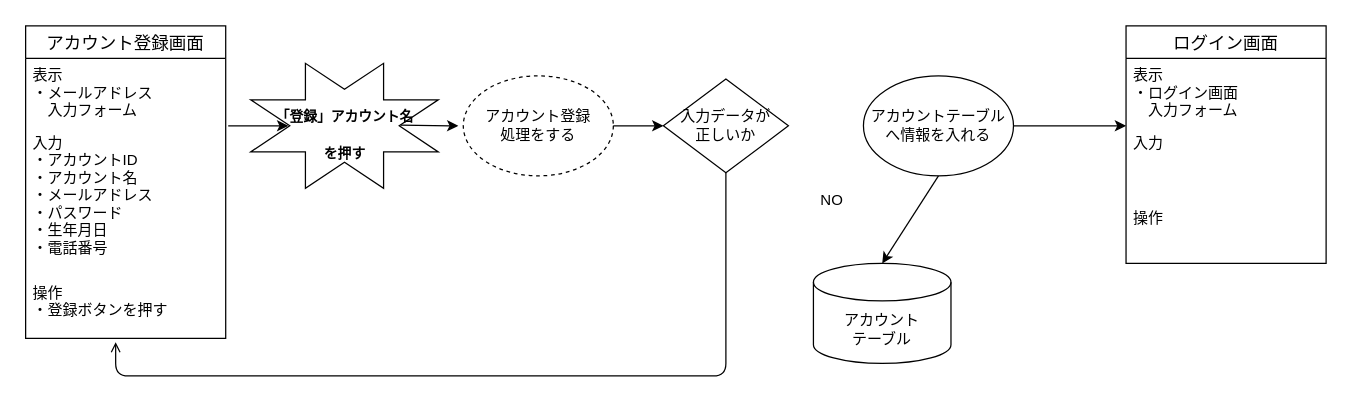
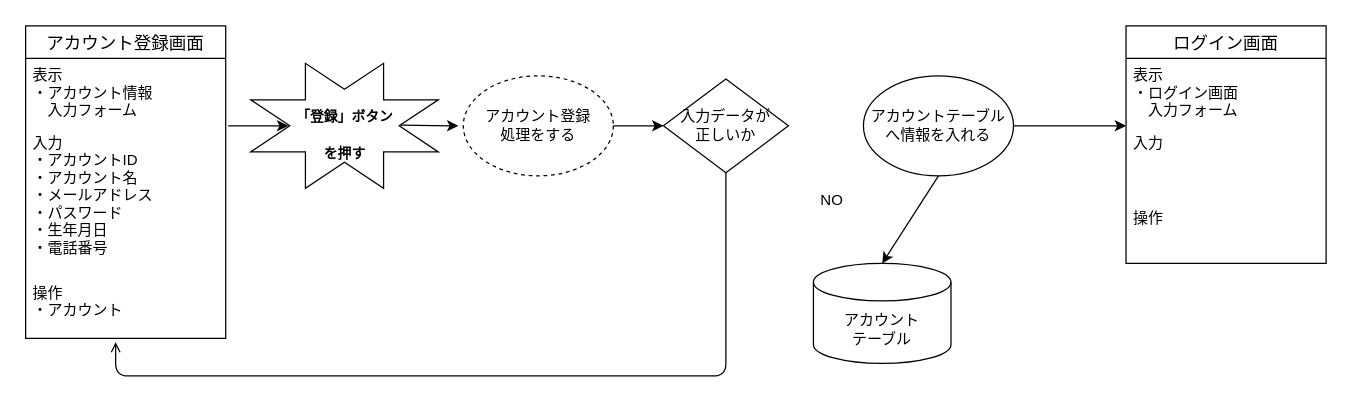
node "表示 ・メールアドレス 入力フォーム": label "表示 ・メールアドレス 入力フォーム" -> "表示 ・アカウント情報 入力フォーム"
node "「登録」アカウント名 を押す": label "「登録」アカウント名 を押す" -> "「登録」ボタン を押す"
node "操作 ・登録ボタンを押す": label "操作 ・登録ボタンを押す" -> "操作 ・アカウント"
